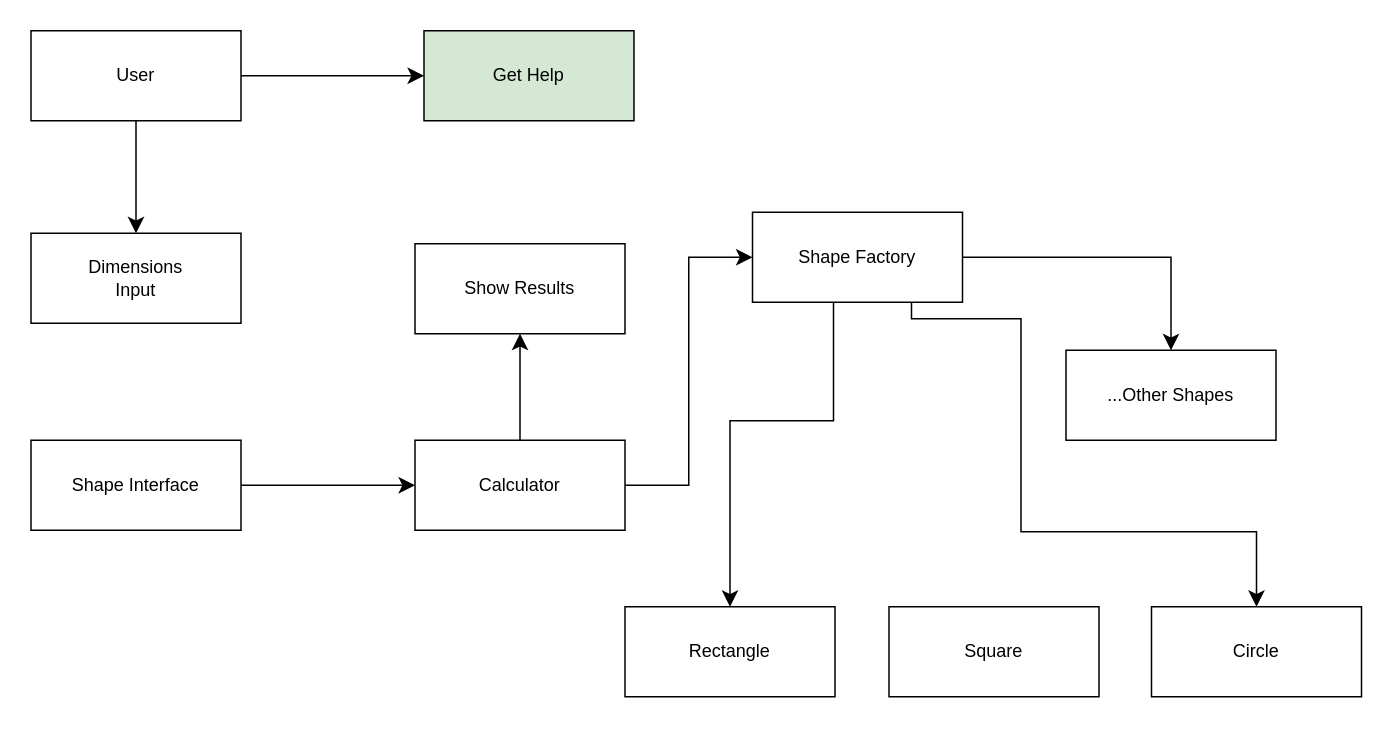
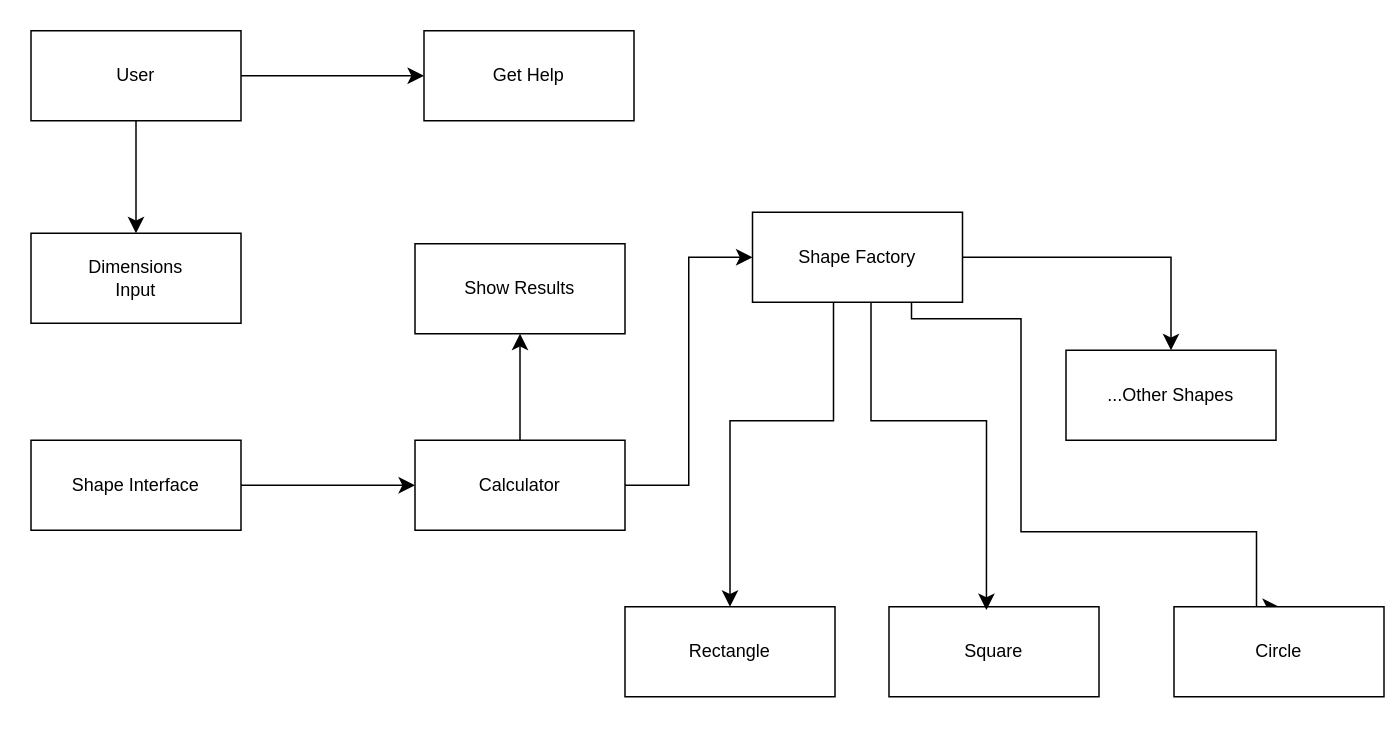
node "Get Help": fillcolor #d5e8d4 -> #ffffff
edge "Shape Factory" -> "Square": added
node "Circle": moved (1256, 652) -> (1279, 652)
